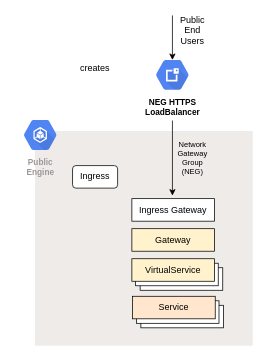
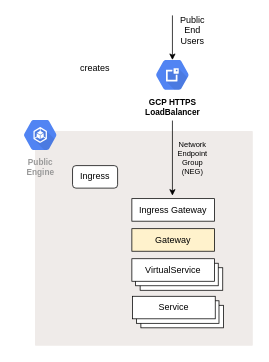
node "NEG HTTPS LoadBalancer": label "NEG HTTPS LoadBalancer" -> "GCP HTTPS LoadBalancer"
node "Network Gateway Group (NEG)": label "Network Gateway Group (NEG)" -> "Network Endpoint Group (NEG)"
node "VirtualService": fillcolor #fff2cc -> #ffffff
node "Service": fillcolor #ffe6cc -> #ffffff
